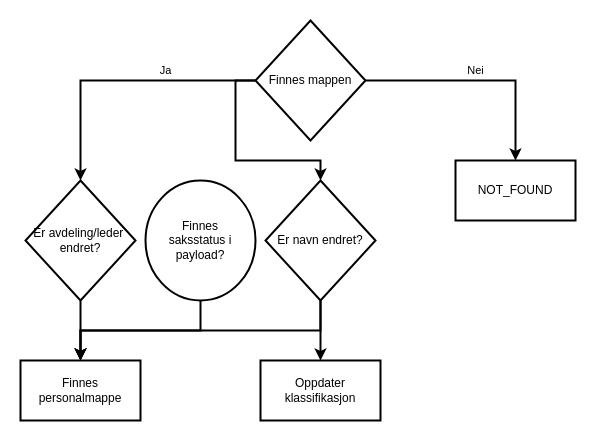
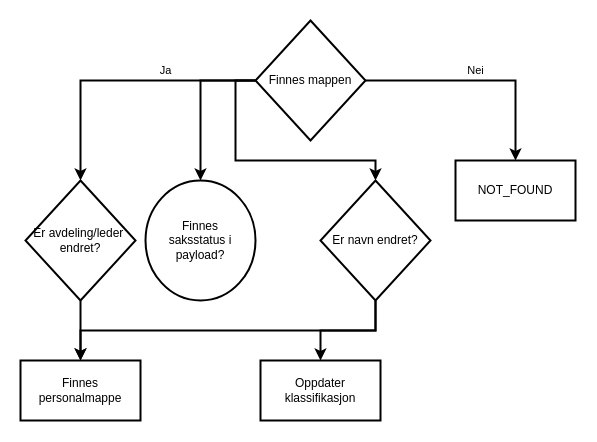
edge "Finnes mappen" -> "Finnes saksstatus i payload?": added
node "Er navn endret?": moved (321, 241) -> (376, 241)
edge "Finnes saksstatus i payload?" -> "Finnes personalmappe": removed
